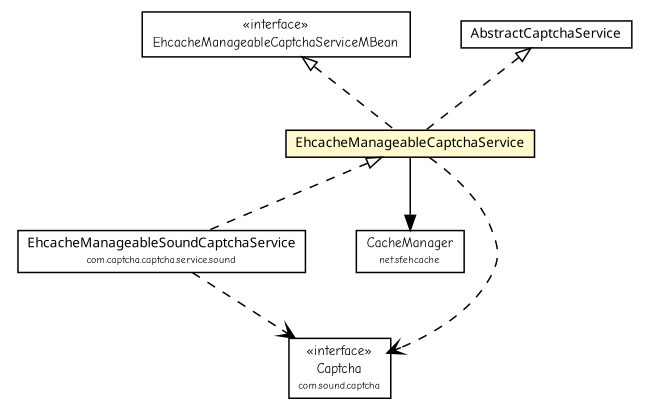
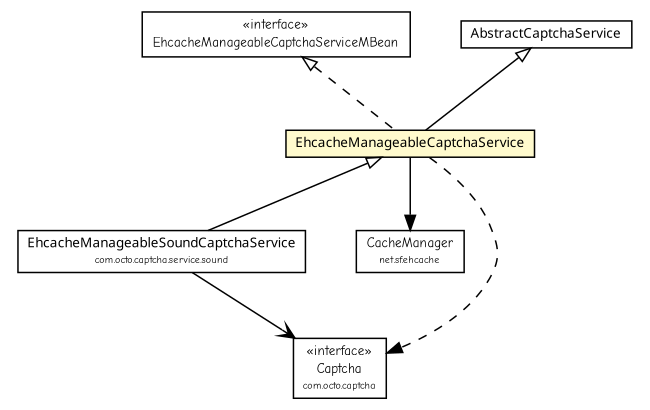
edge "EhcacheManageableCaptchaService" -> "AbstractCaptchaService": style dashed -> solid
edge "EhcacheManageableSoundCaptchaService" -> "EhcacheManageableCaptchaService": style dashed -> solid
node "EhcacheManageableSoundCaptchaService": text "com.captcha.captcha.service.sound" -> "com.octo.captcha.service.sound"
edge "EhcacheManageableCaptchaService" -> "Captcha": arrowhead open -> normal
edge "EhcacheManageableSoundCaptchaService" -> "Captcha": style dashed -> solid
node "Captcha": text "com.sound.captcha" -> "com.octo.captcha"
